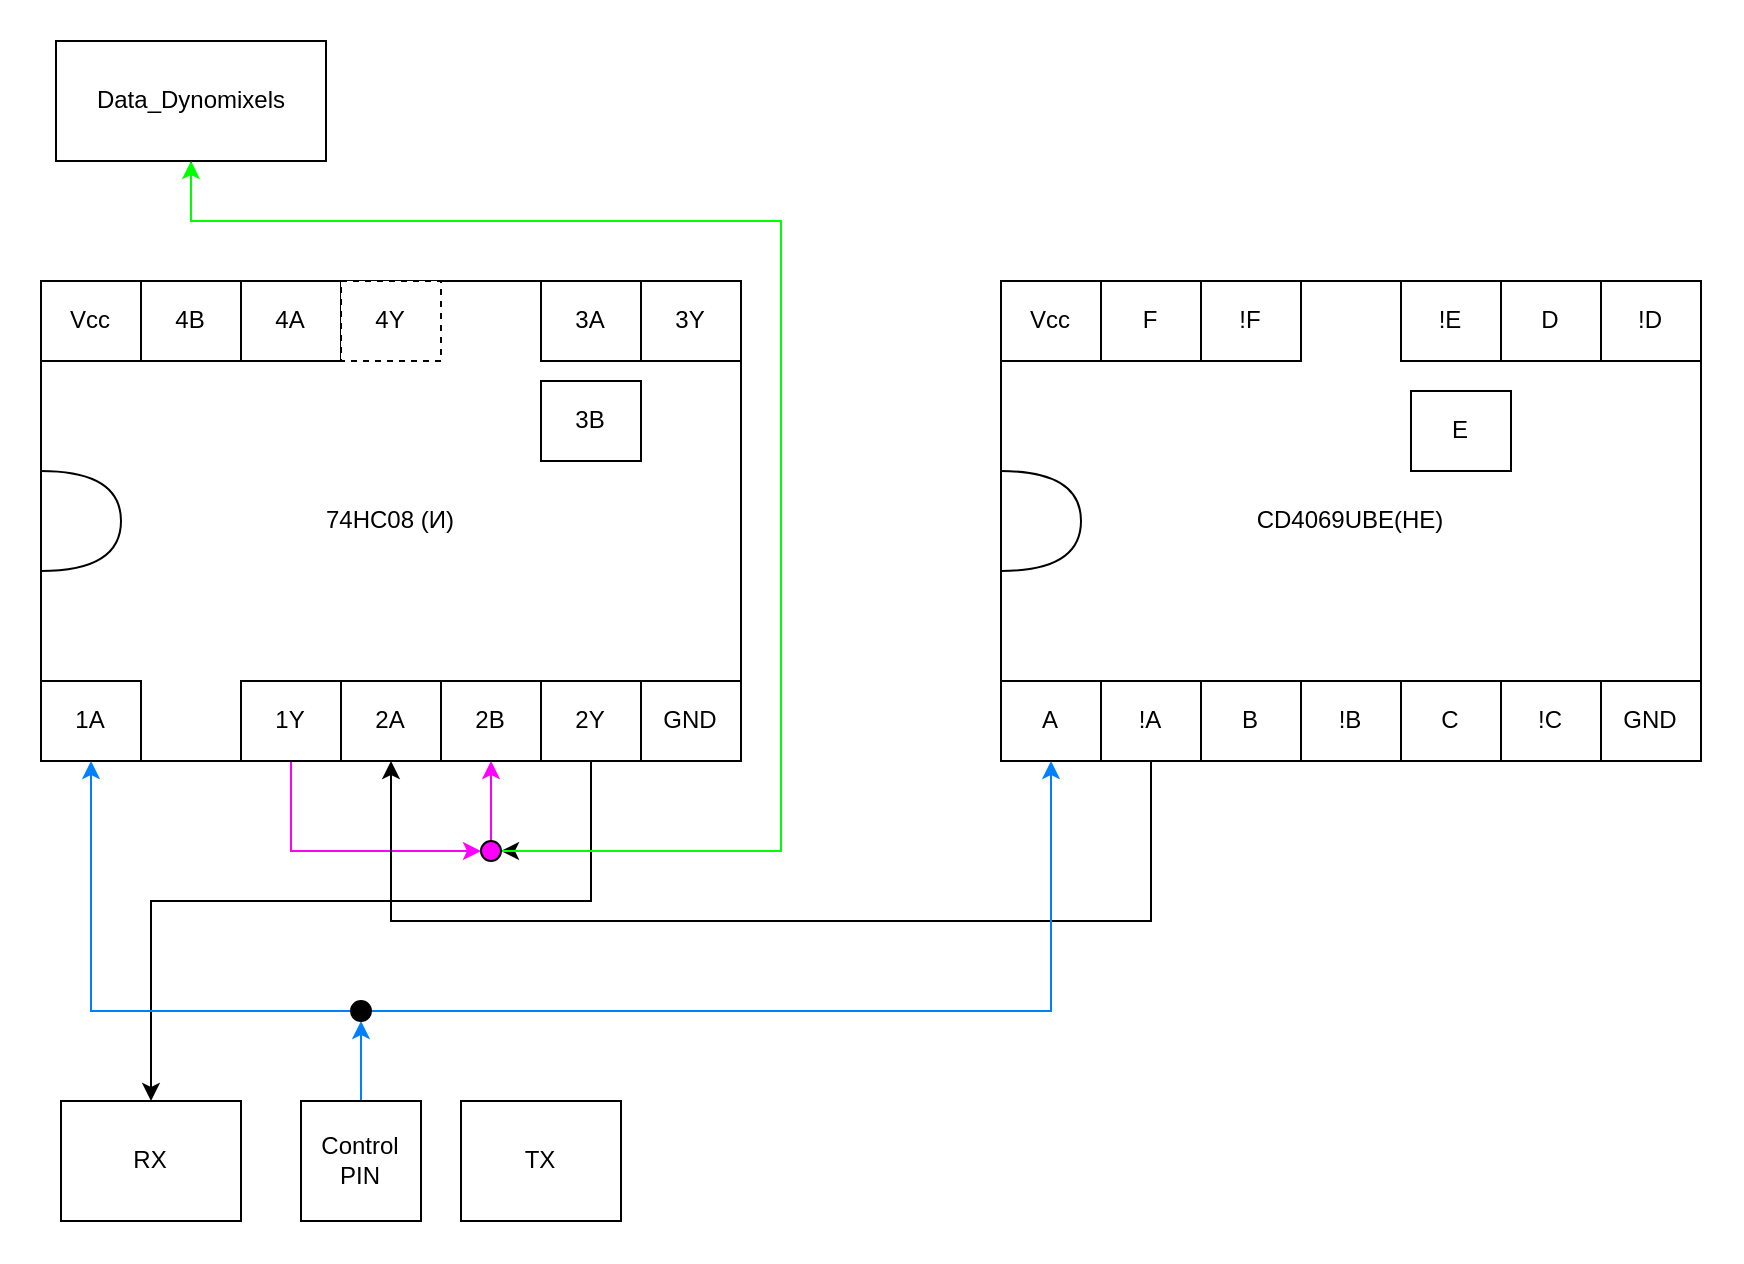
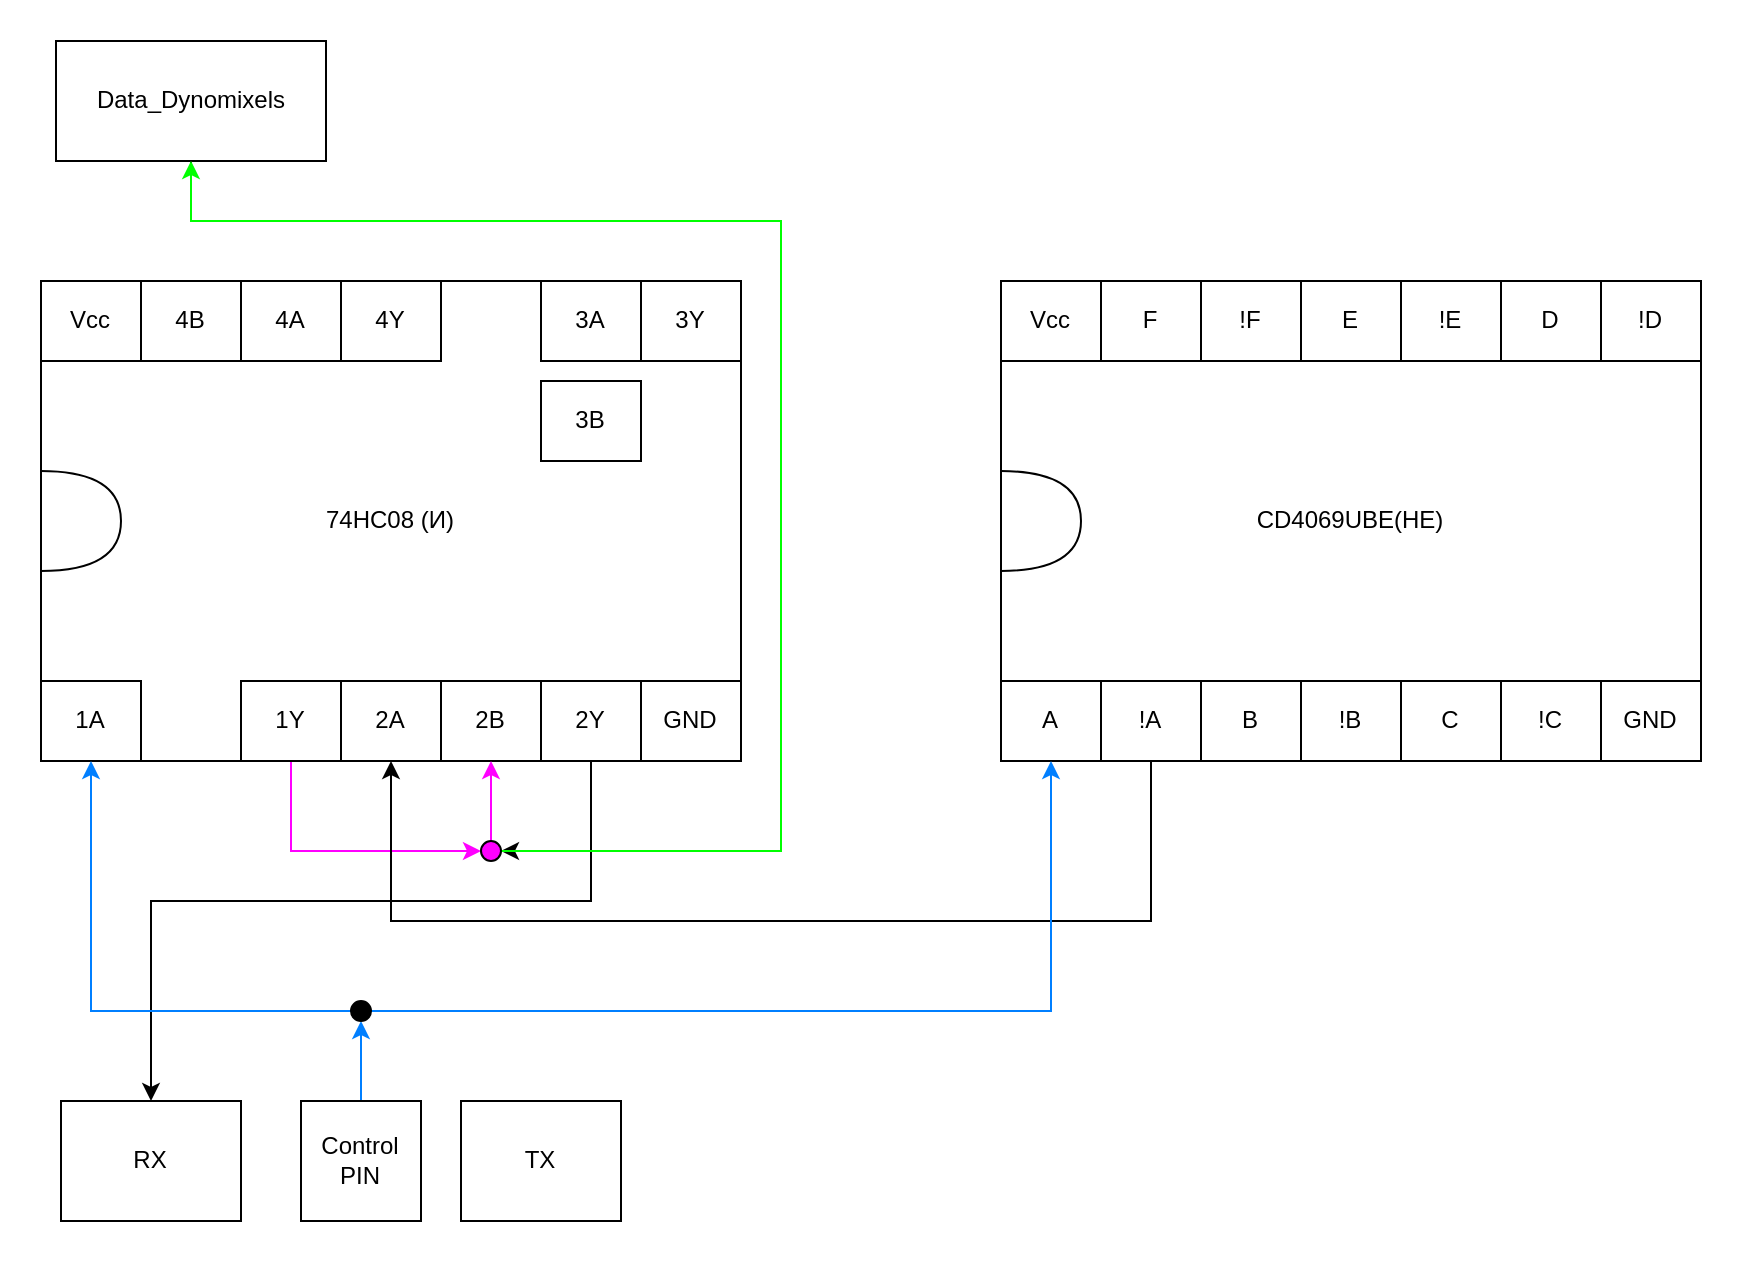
node "4Y": style dashed -> solid
node "E": moved (1461, 431) -> (1351, 321)
